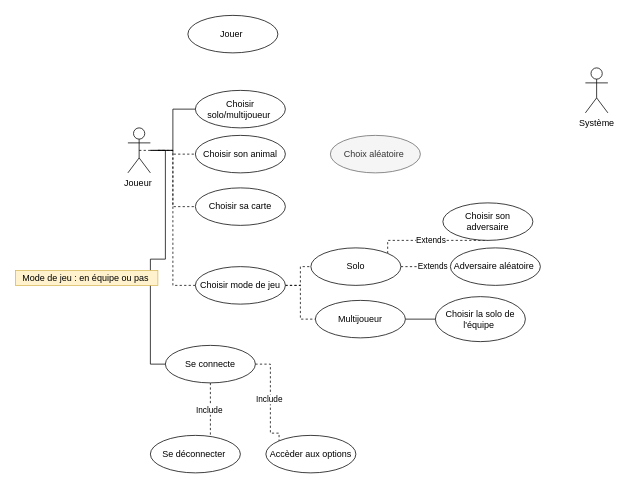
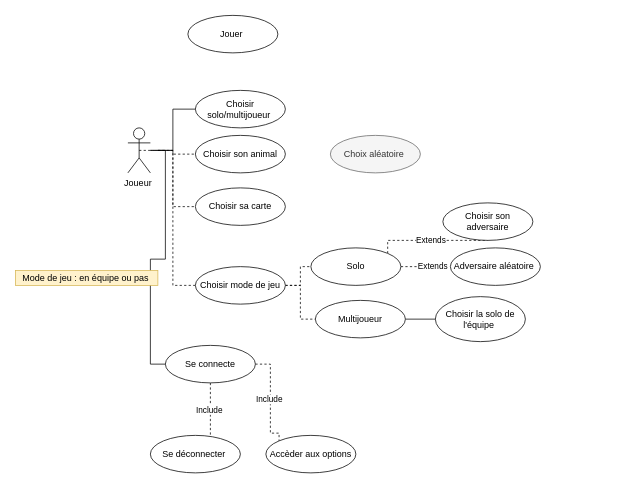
node "Système": removed
